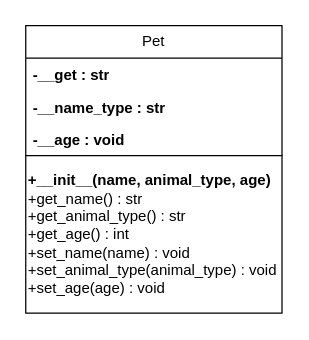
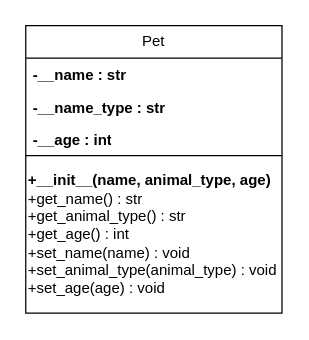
node "-__get : str": label "-__get : str" -> "-__name : str"
node "-__age : void": label "-__age : void" -> "-__age : int"
